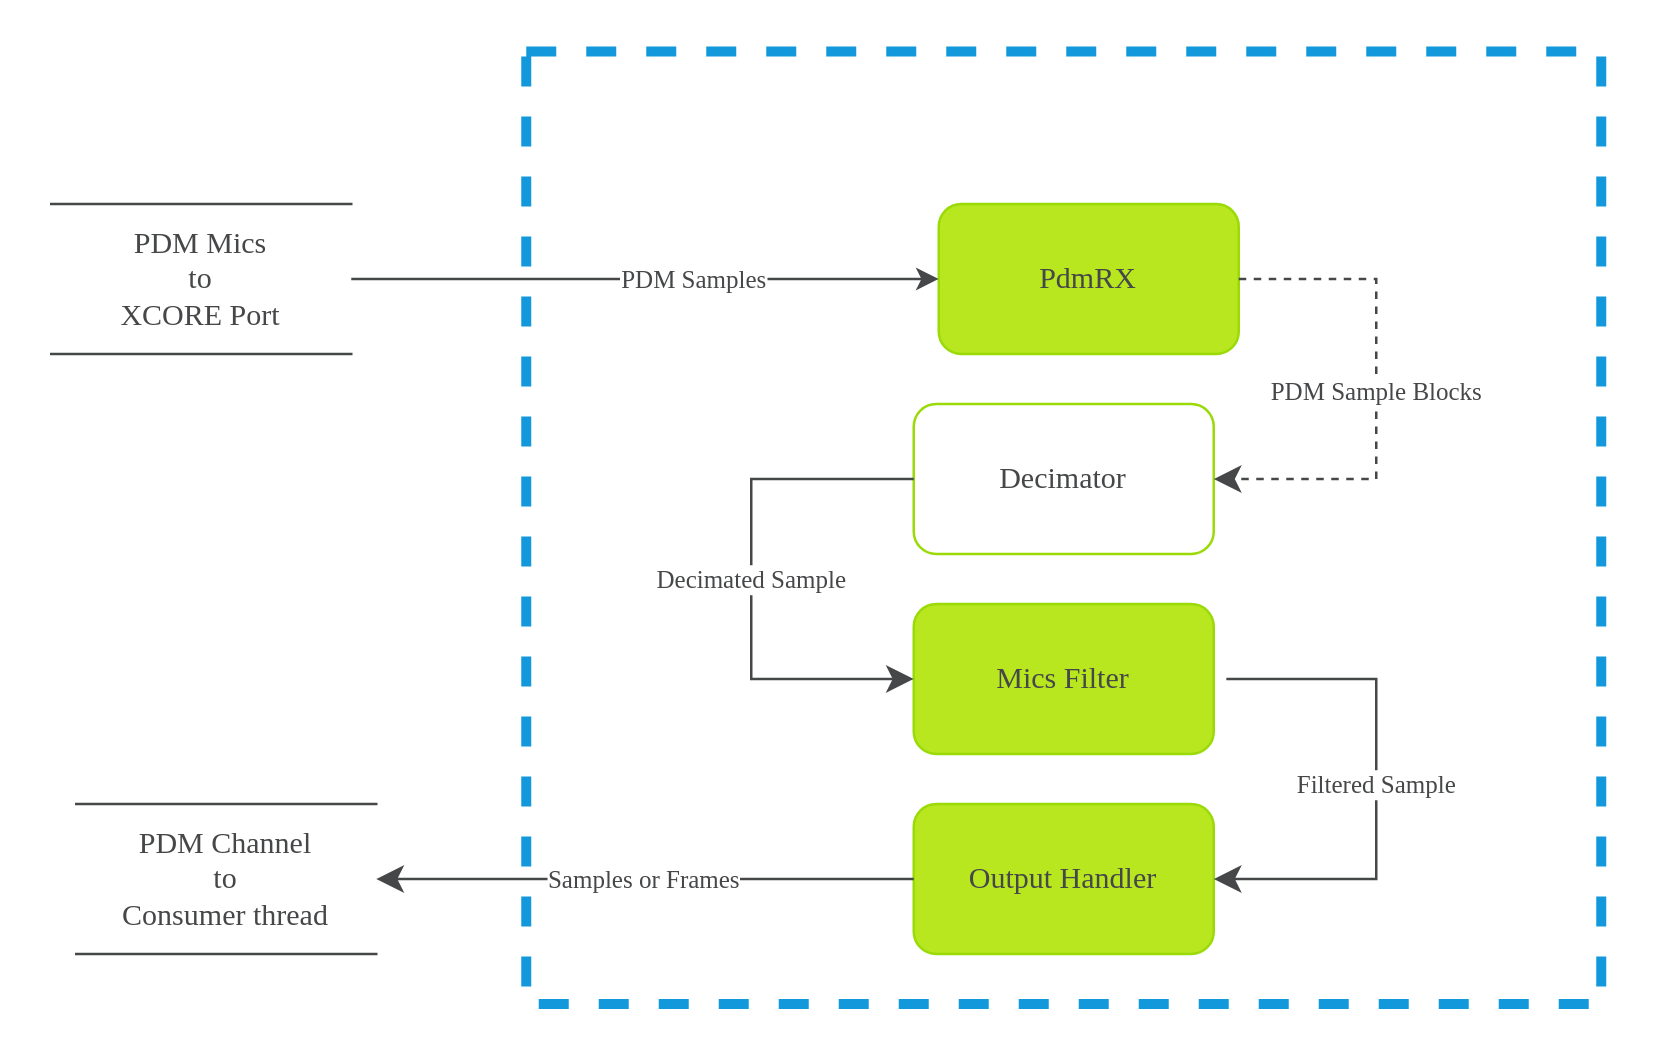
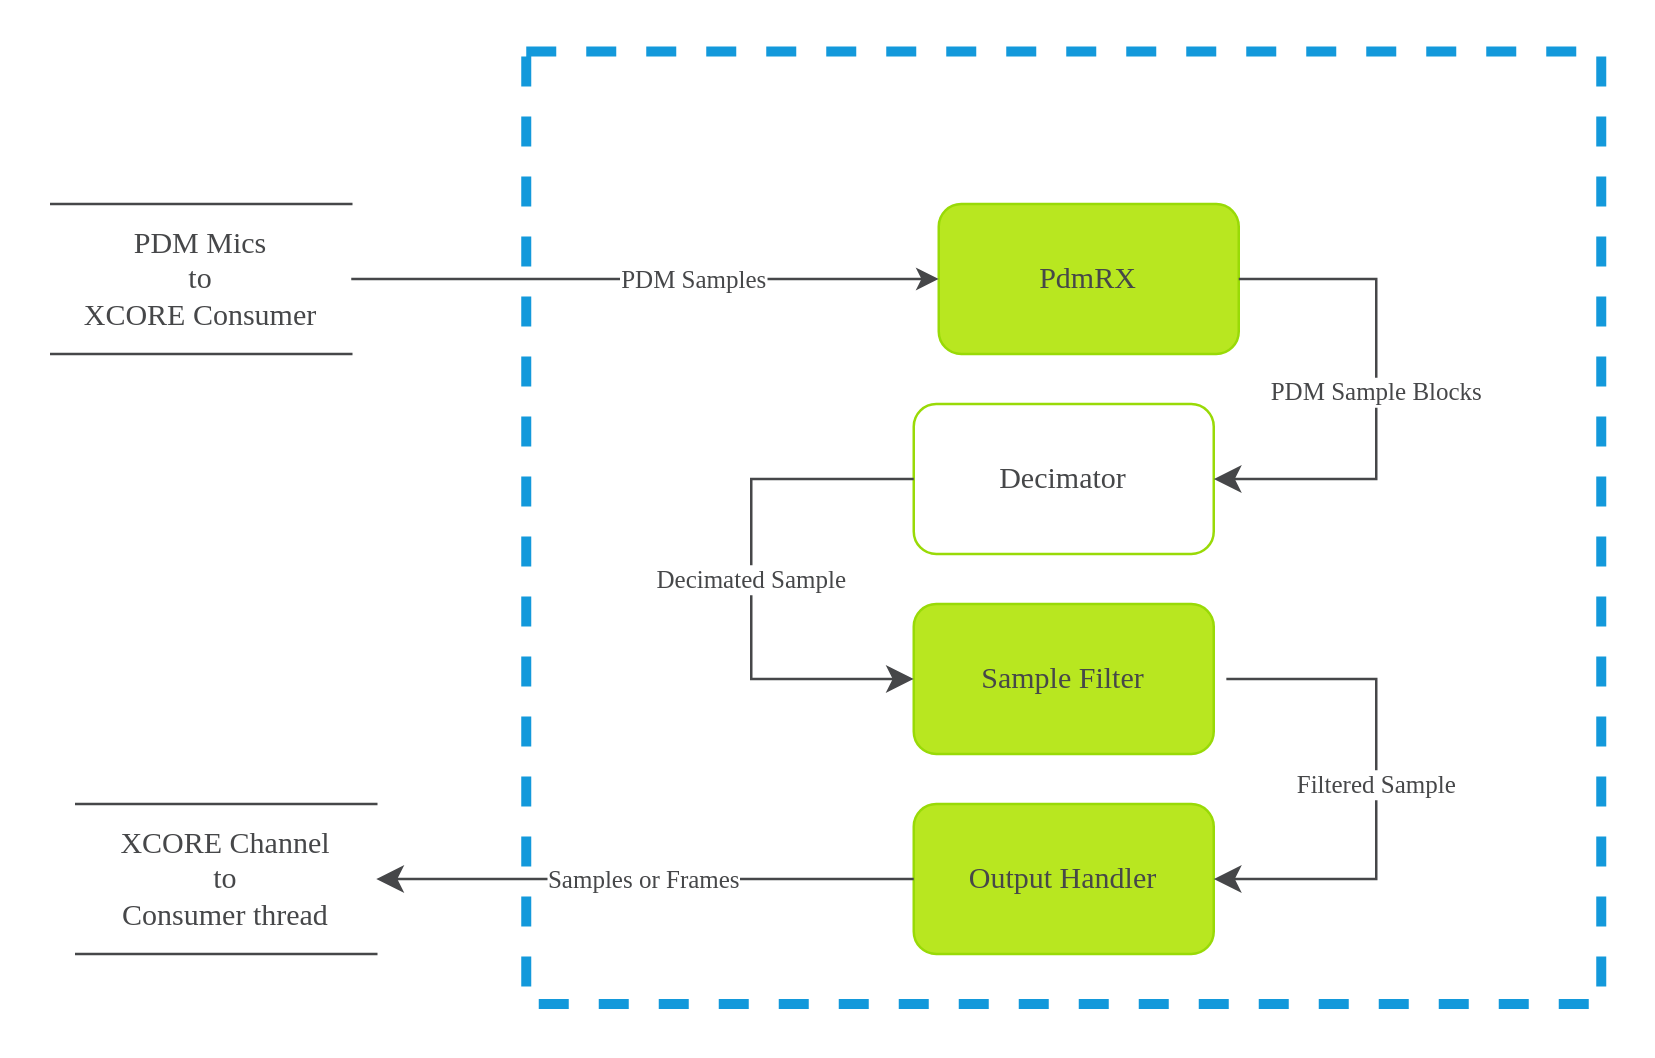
node "PDM Mics to XCORE Port": label "PDM Mics to XCORE Port" -> "PDM Mics to XCORE Consumer"
edge "PdmRX" -> "Decimator": style dashed -> solid
node "Mics Filter": label "Mics Filter" -> "Sample Filter"
node "PDM Channel to Consumer thread": label "PDM Channel to Consumer thread" -> "XCORE Channel to Consumer thread"
